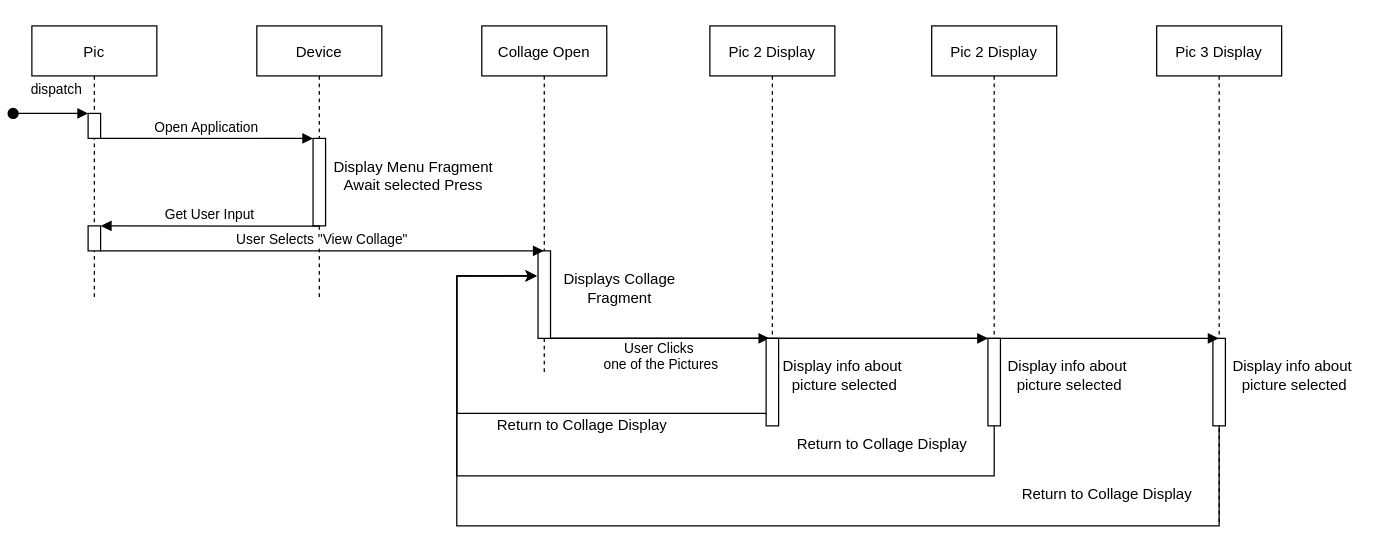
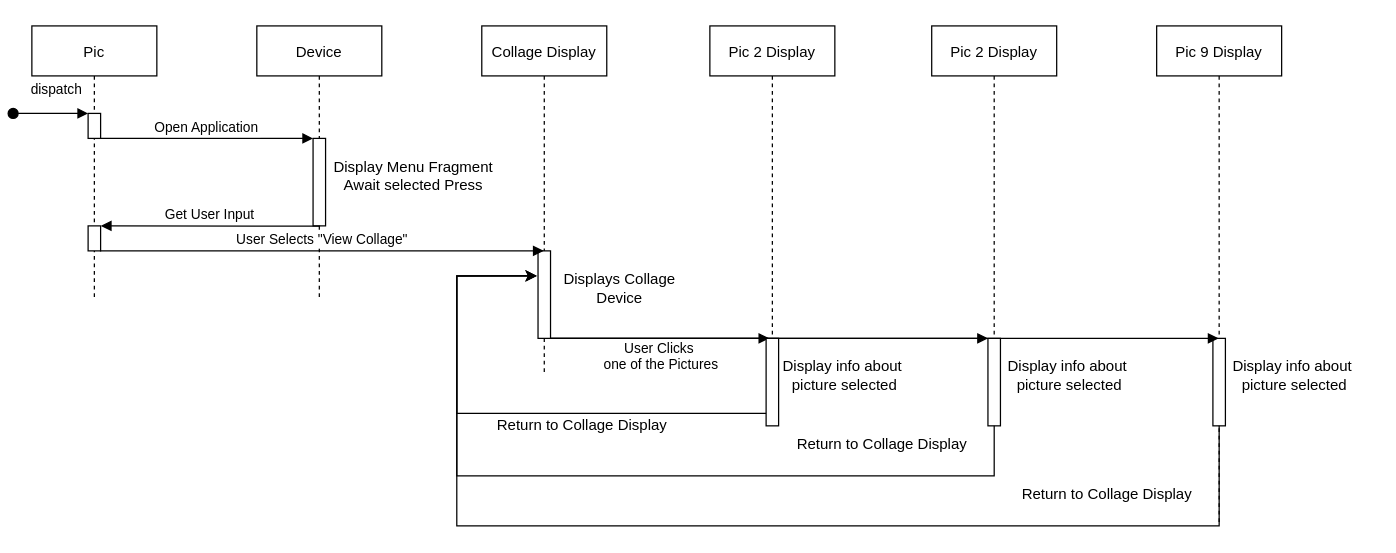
node "Collage Open": label "Collage Open" -> "Collage Display"
node "Pic 3 Display": label "Pic 3 Display" -> "Pic 9 Display"
node "Displays Collage Fragment": label "Displays Collage Fragment" -> "Displays Collage Device"
